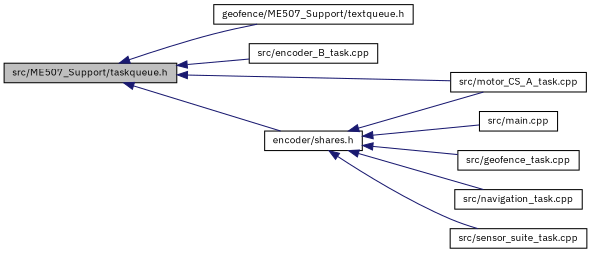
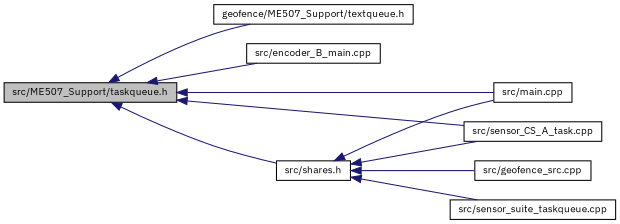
node "src/encoder_B_task.cpp": label "src/encoder_B_task.cpp" -> "src/encoder_B_main.cpp"
node "src/motor_CS_A_task.cpp": label "src/motor_CS_A_task.cpp" -> "src/sensor_CS_A_task.cpp"
edge "src/main.cpp" -> "src/ME507_Support/taskqueue.h": added
node "encoder/shares.h": label "encoder/shares.h" -> "src/shares.h"
node "src/geofence_task.cpp": label "src/geofence_task.cpp" -> "src/geofence_src.cpp"
node "src/navigation_task.cpp": removed
node "src/sensor_suite_task.cpp": label "src/sensor_suite_task.cpp" -> "src/sensor_suite_taskqueue.cpp"
